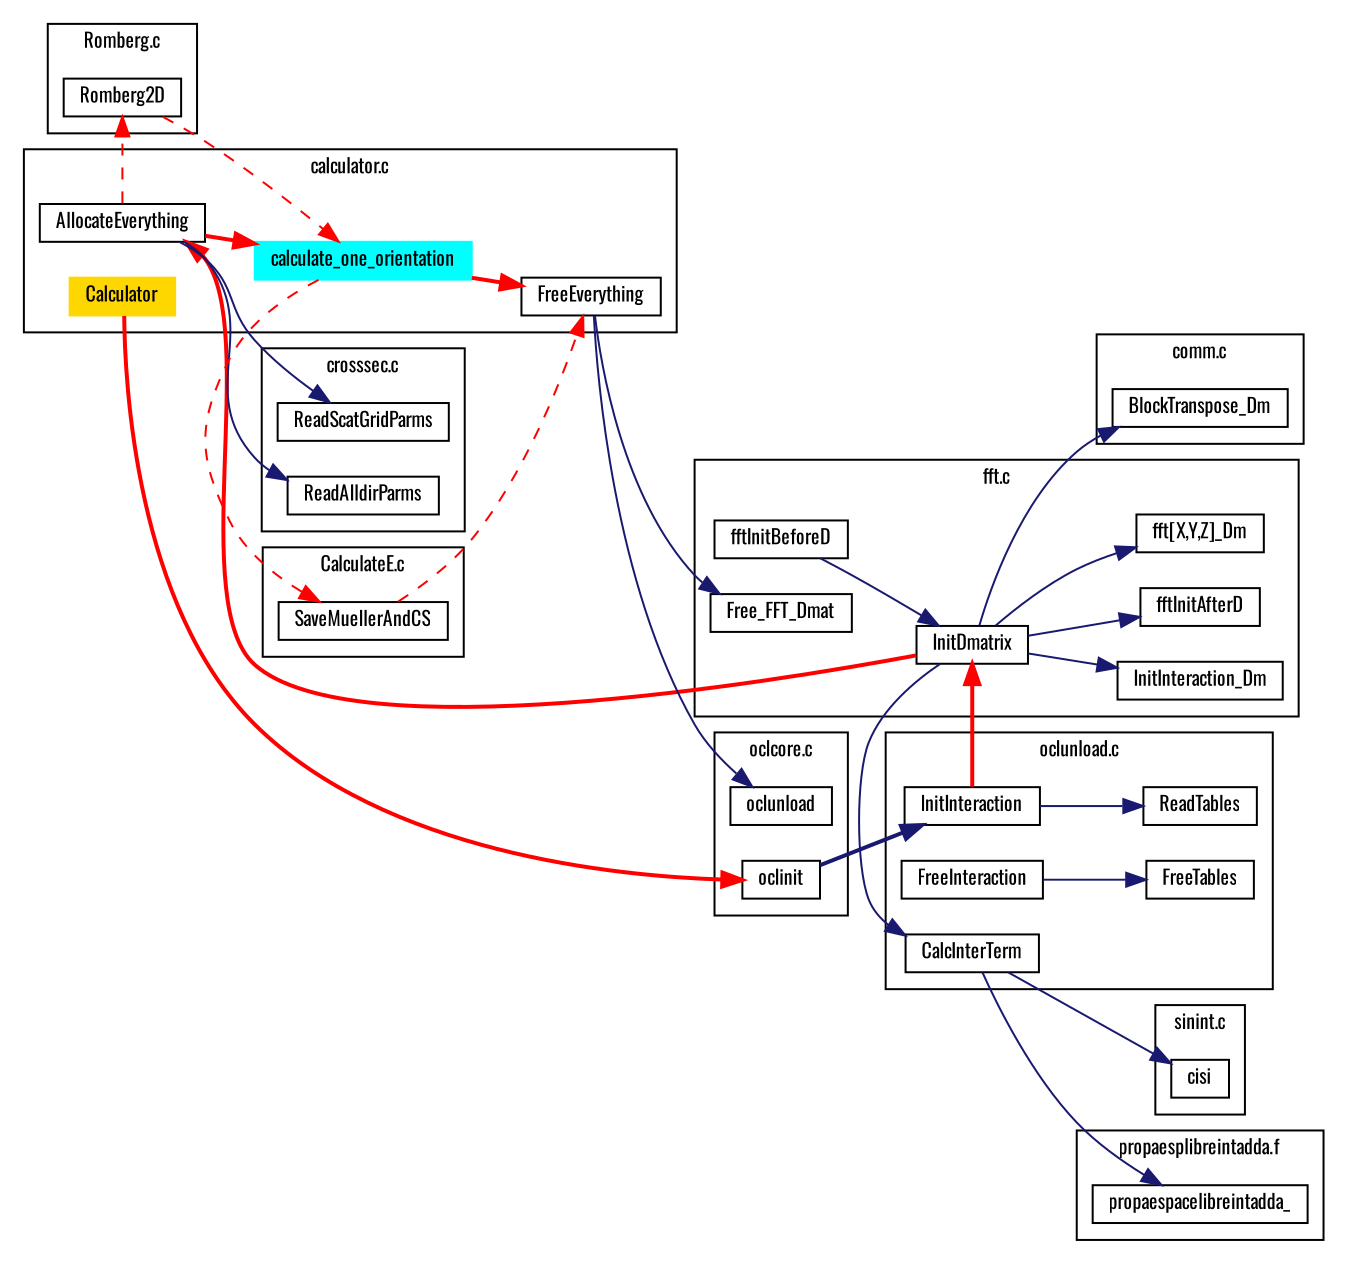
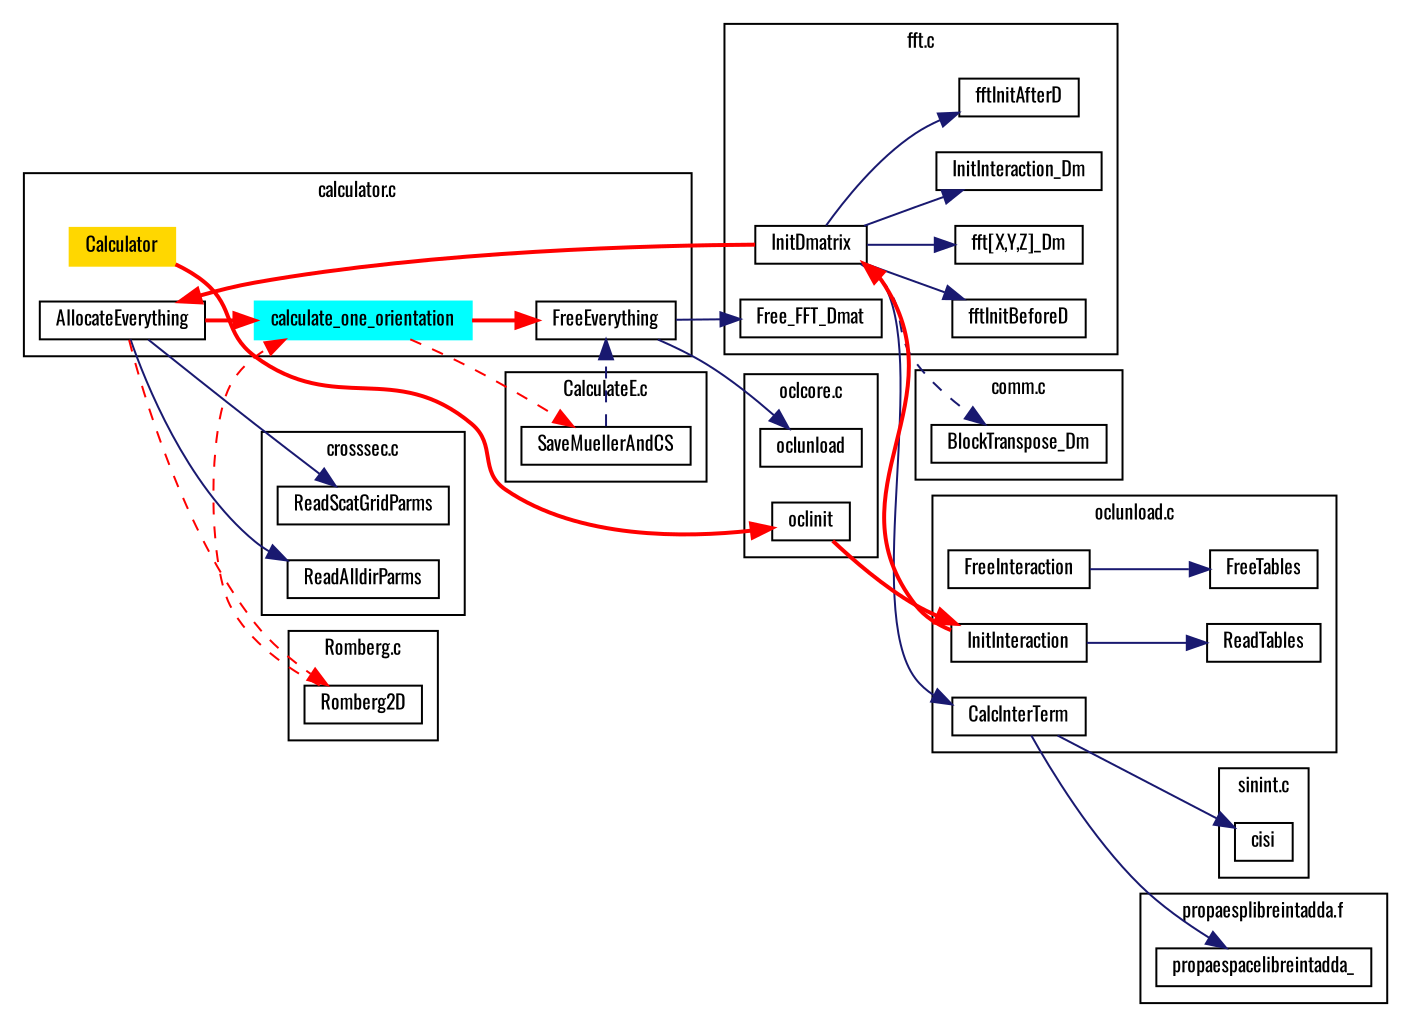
edge "SaveMuellerAndCS" -> "FreeEverything": color red -> midnightblue
edge "InitDmatrix" -> "BlockTranspose_Dm": style solid -> dashed
edge "fftInitBeforeD" -> "InitDmatrix": reversed
edge "oclinit" -> "InitInteraction": color midnightblue -> red
